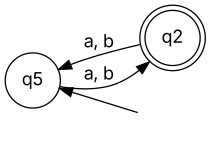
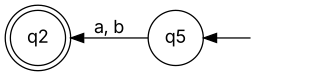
edge "q2" -> "q5": removed, label "a, b"
